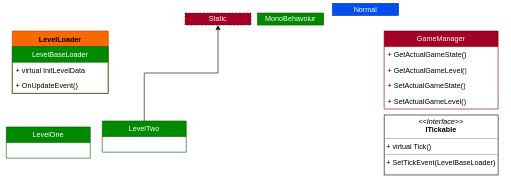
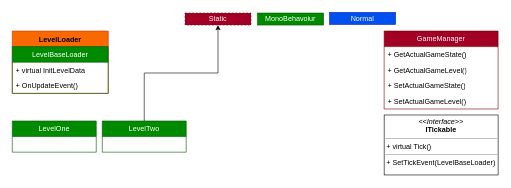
node "Normal": moved (366, 9) -> (363, 18)
node "LevelOne": moved (48, 143) -> (54, 137)
